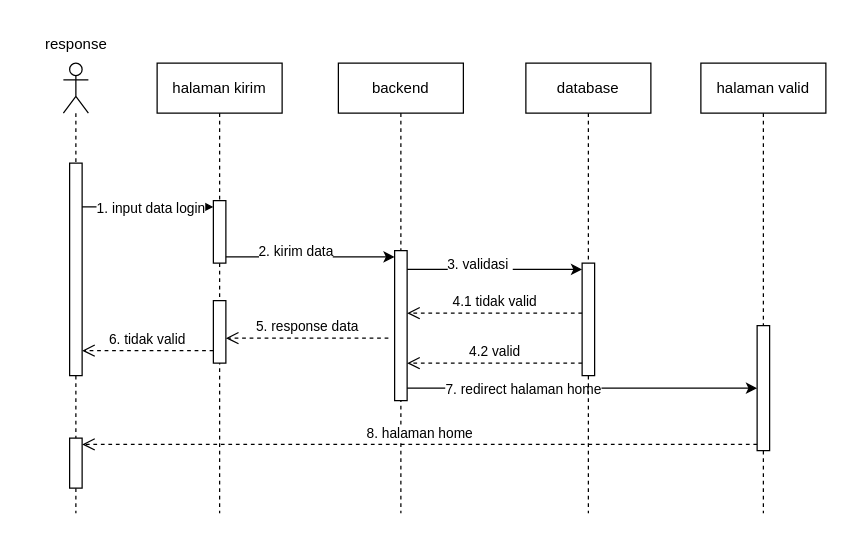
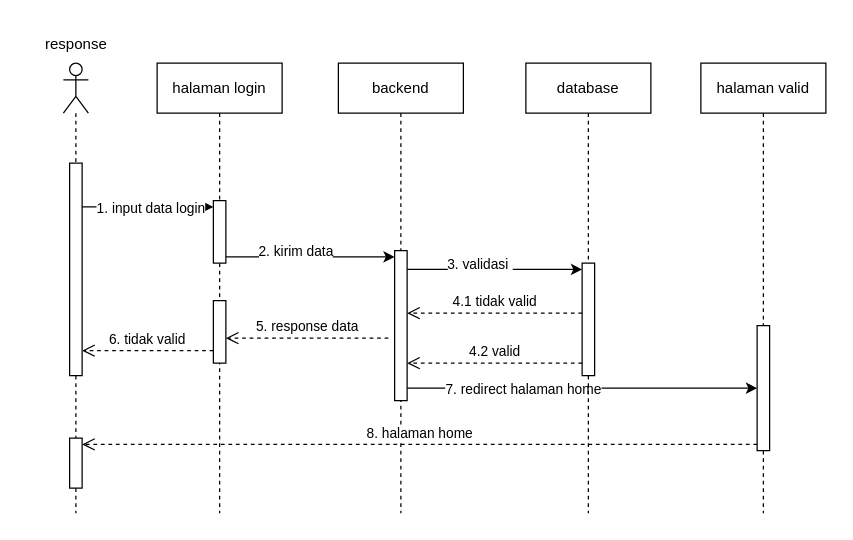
node "halaman kirim": label "halaman kirim" -> "halaman login"
